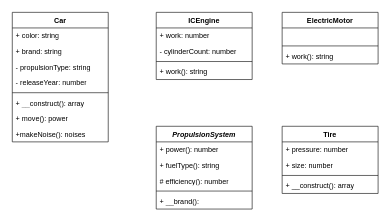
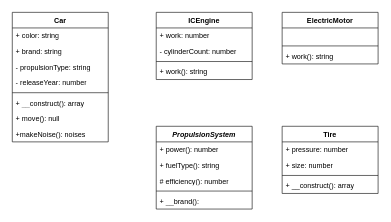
node "+ move(): power": label "+ move(): power" -> "+ move(): null"
